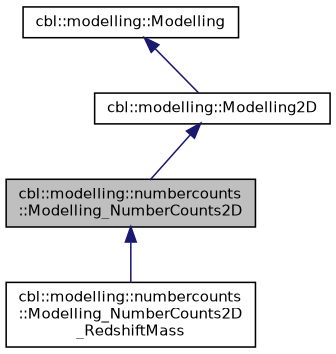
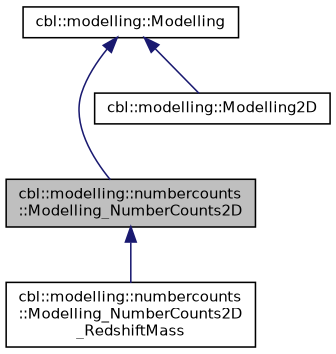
edge "cbl::modelling::numbercounts ::Modelling_NumberCounts2D" -> "cbl::modelling::Modelling2D": now "cbl::modelling::numbercounts ::Modelling_NumberCounts2D" -> "cbl::modelling::Modelling"
